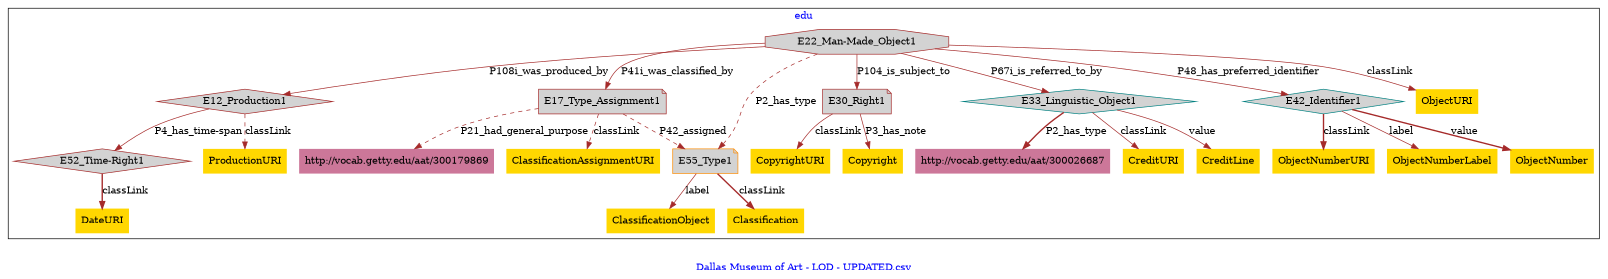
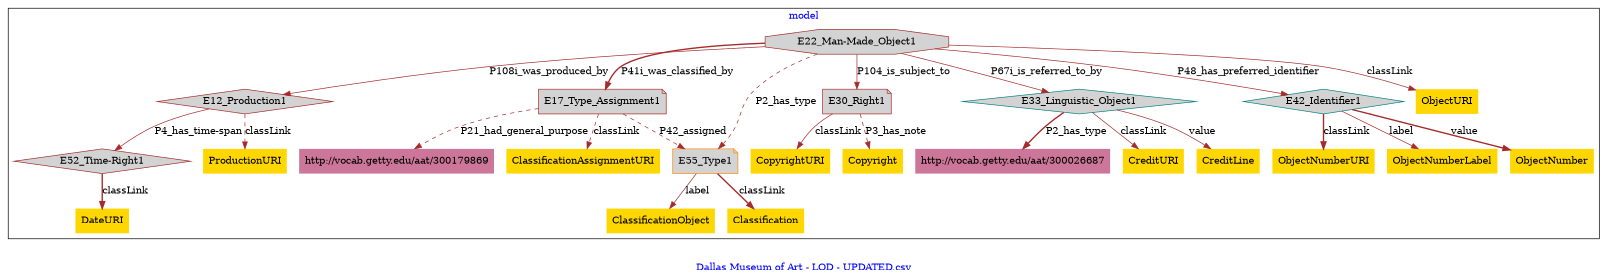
cluster "edu": label "edu" -> "model"
edge "E22_Man-Made_Object1" -> "E17_Type_Assignment1": style solid -> bold
edge "E30_Right1" -> "Copyright": style solid -> dashed
